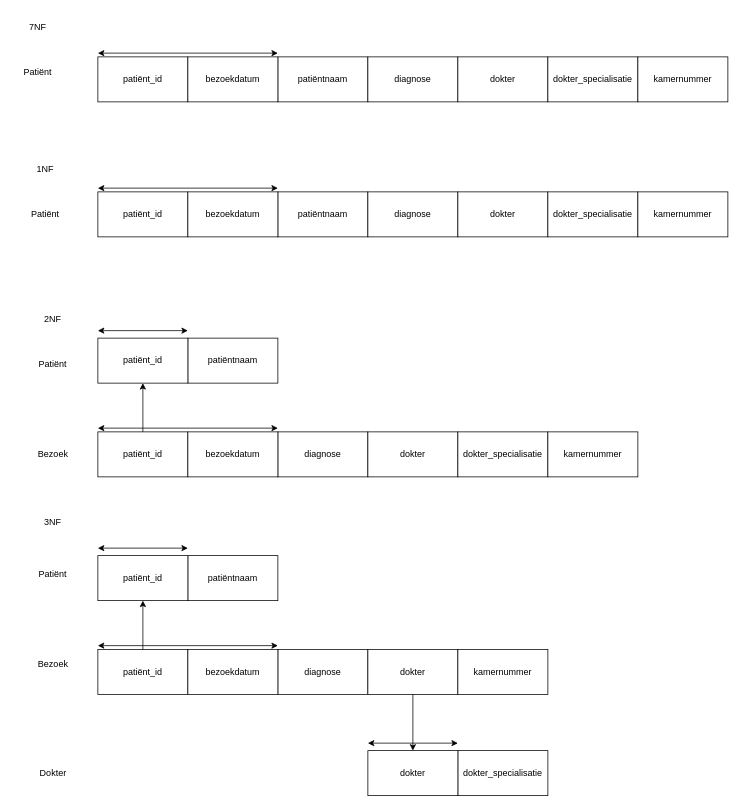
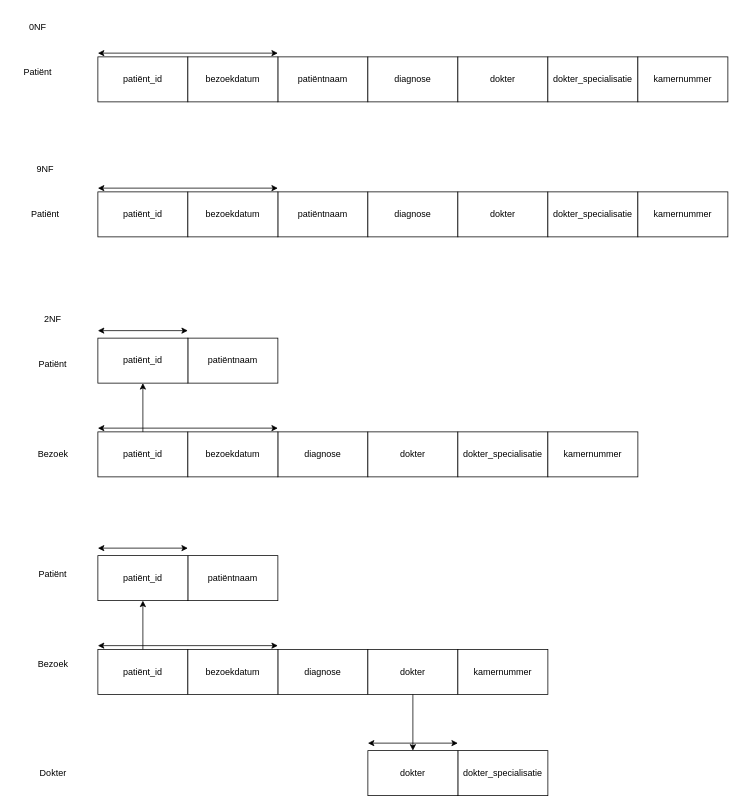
node "7NF": label "7NF" -> "0NF"
node "1NF": label "1NF" -> "9NF"
node "3NF": removed
